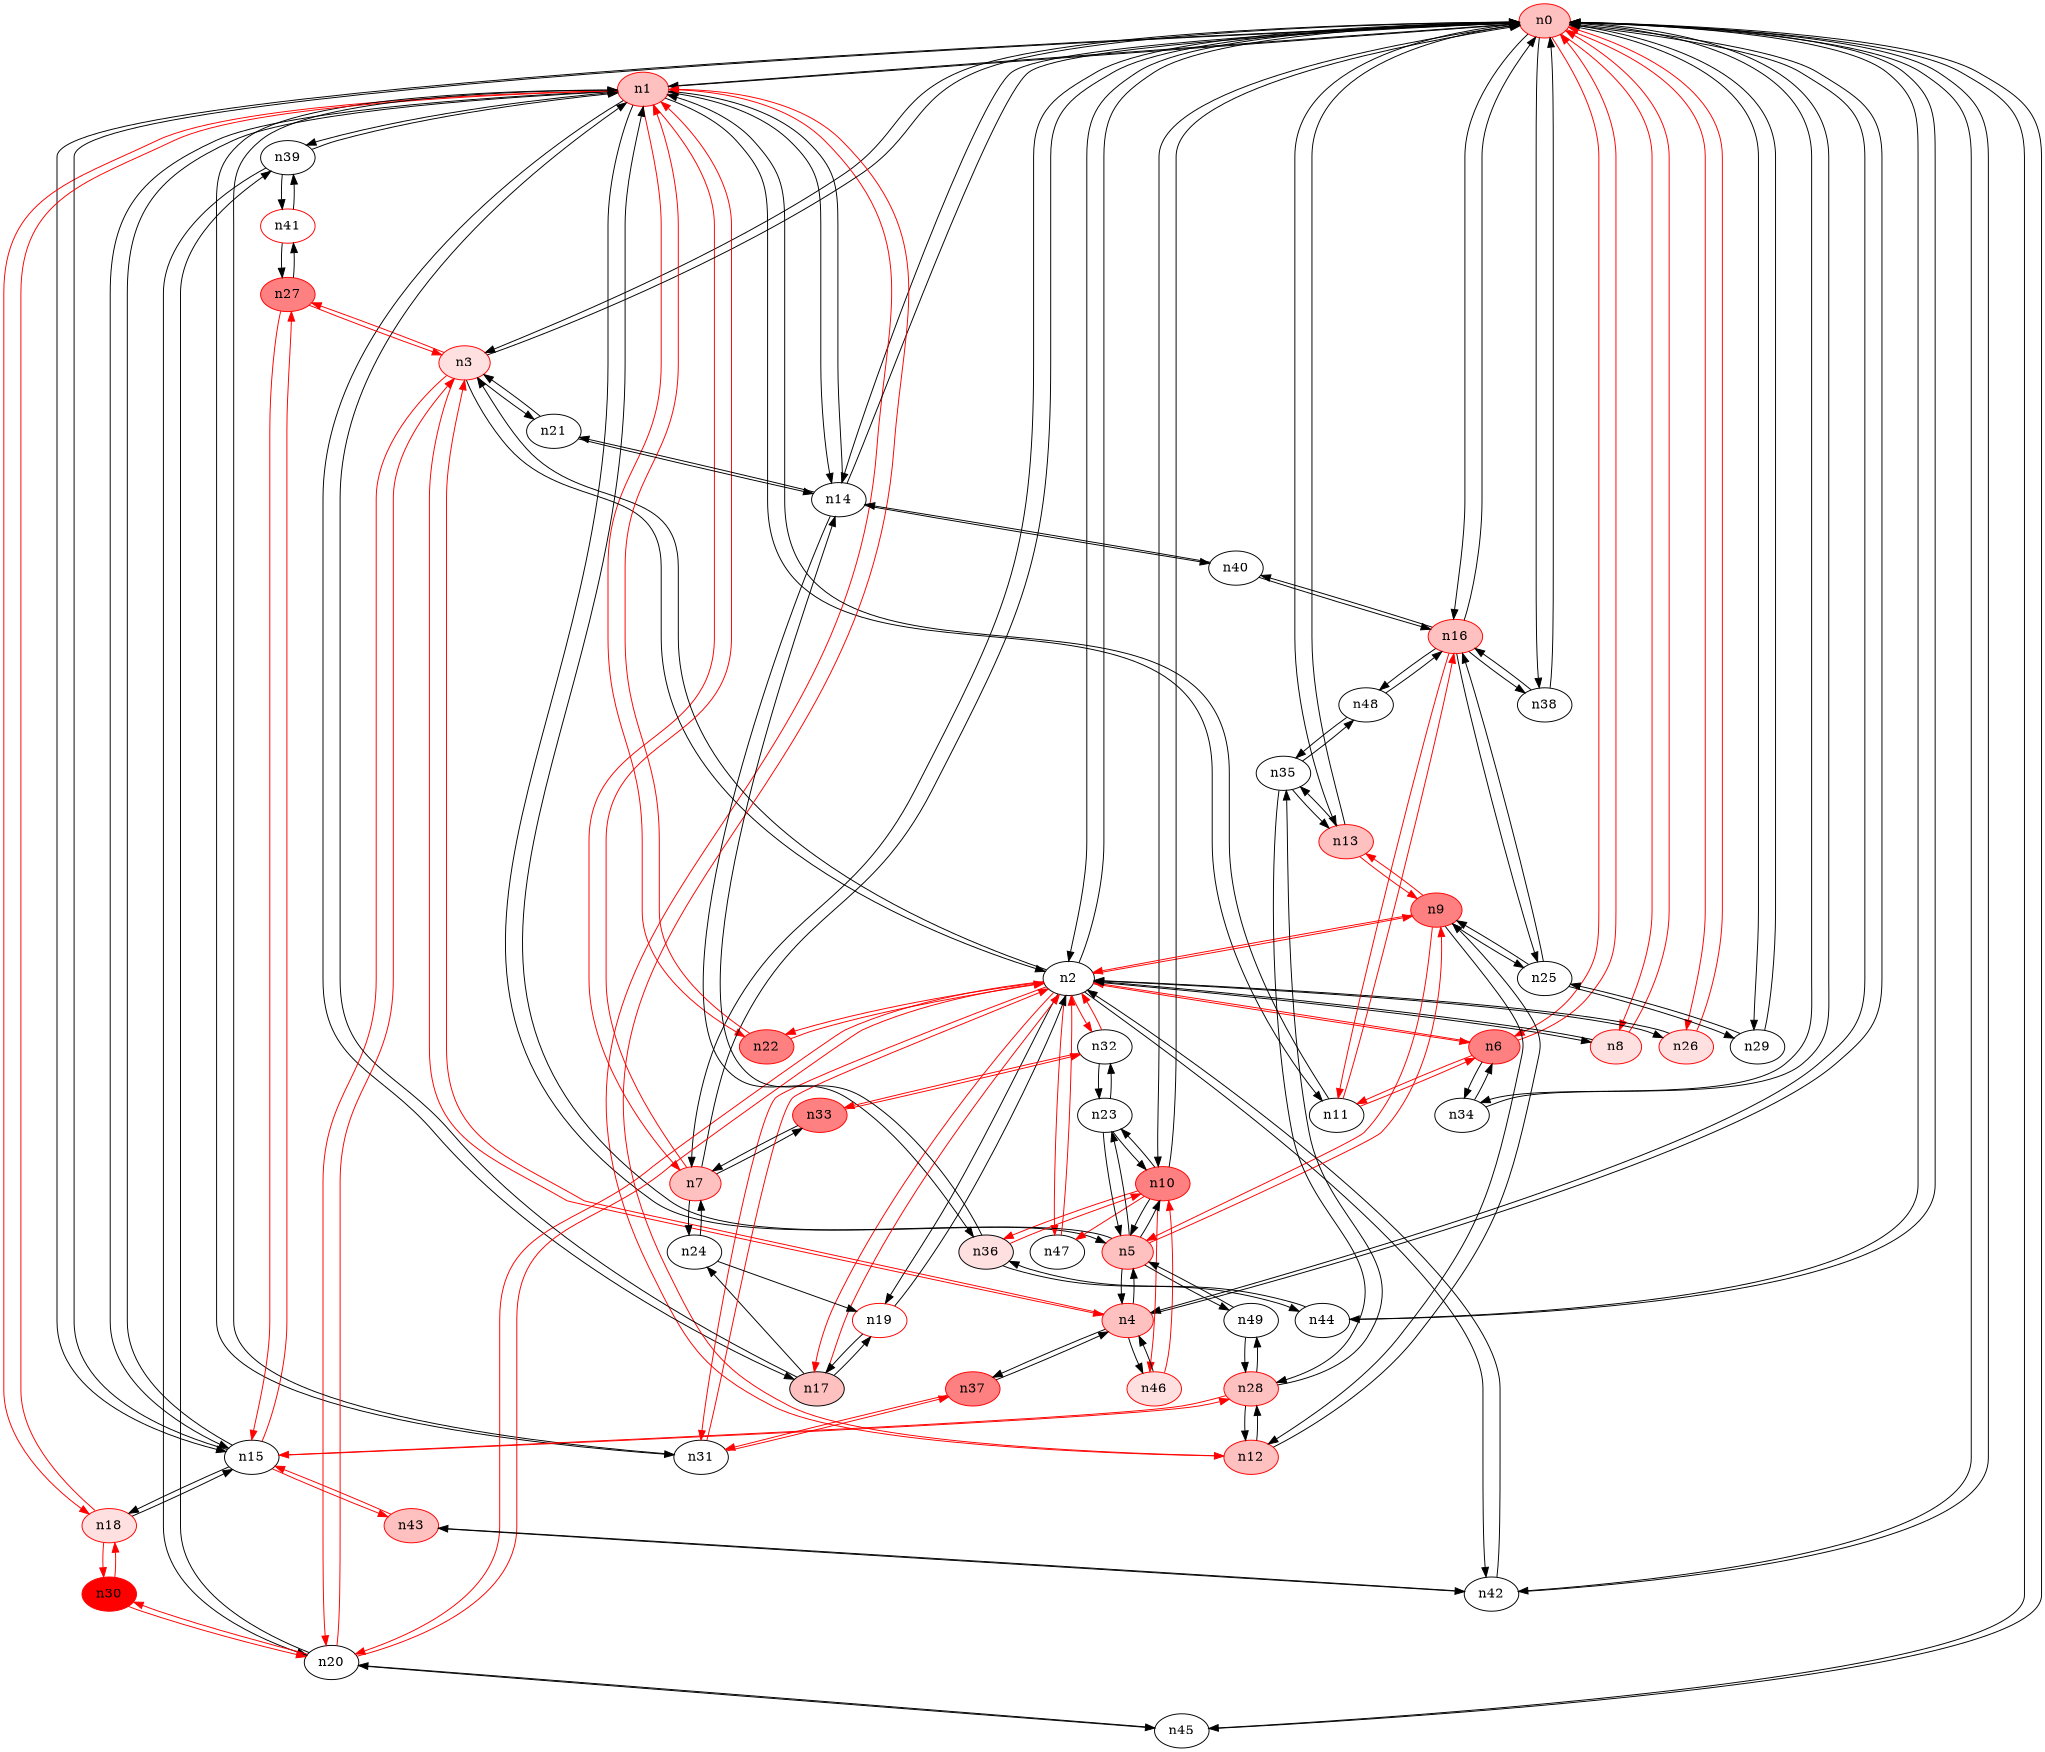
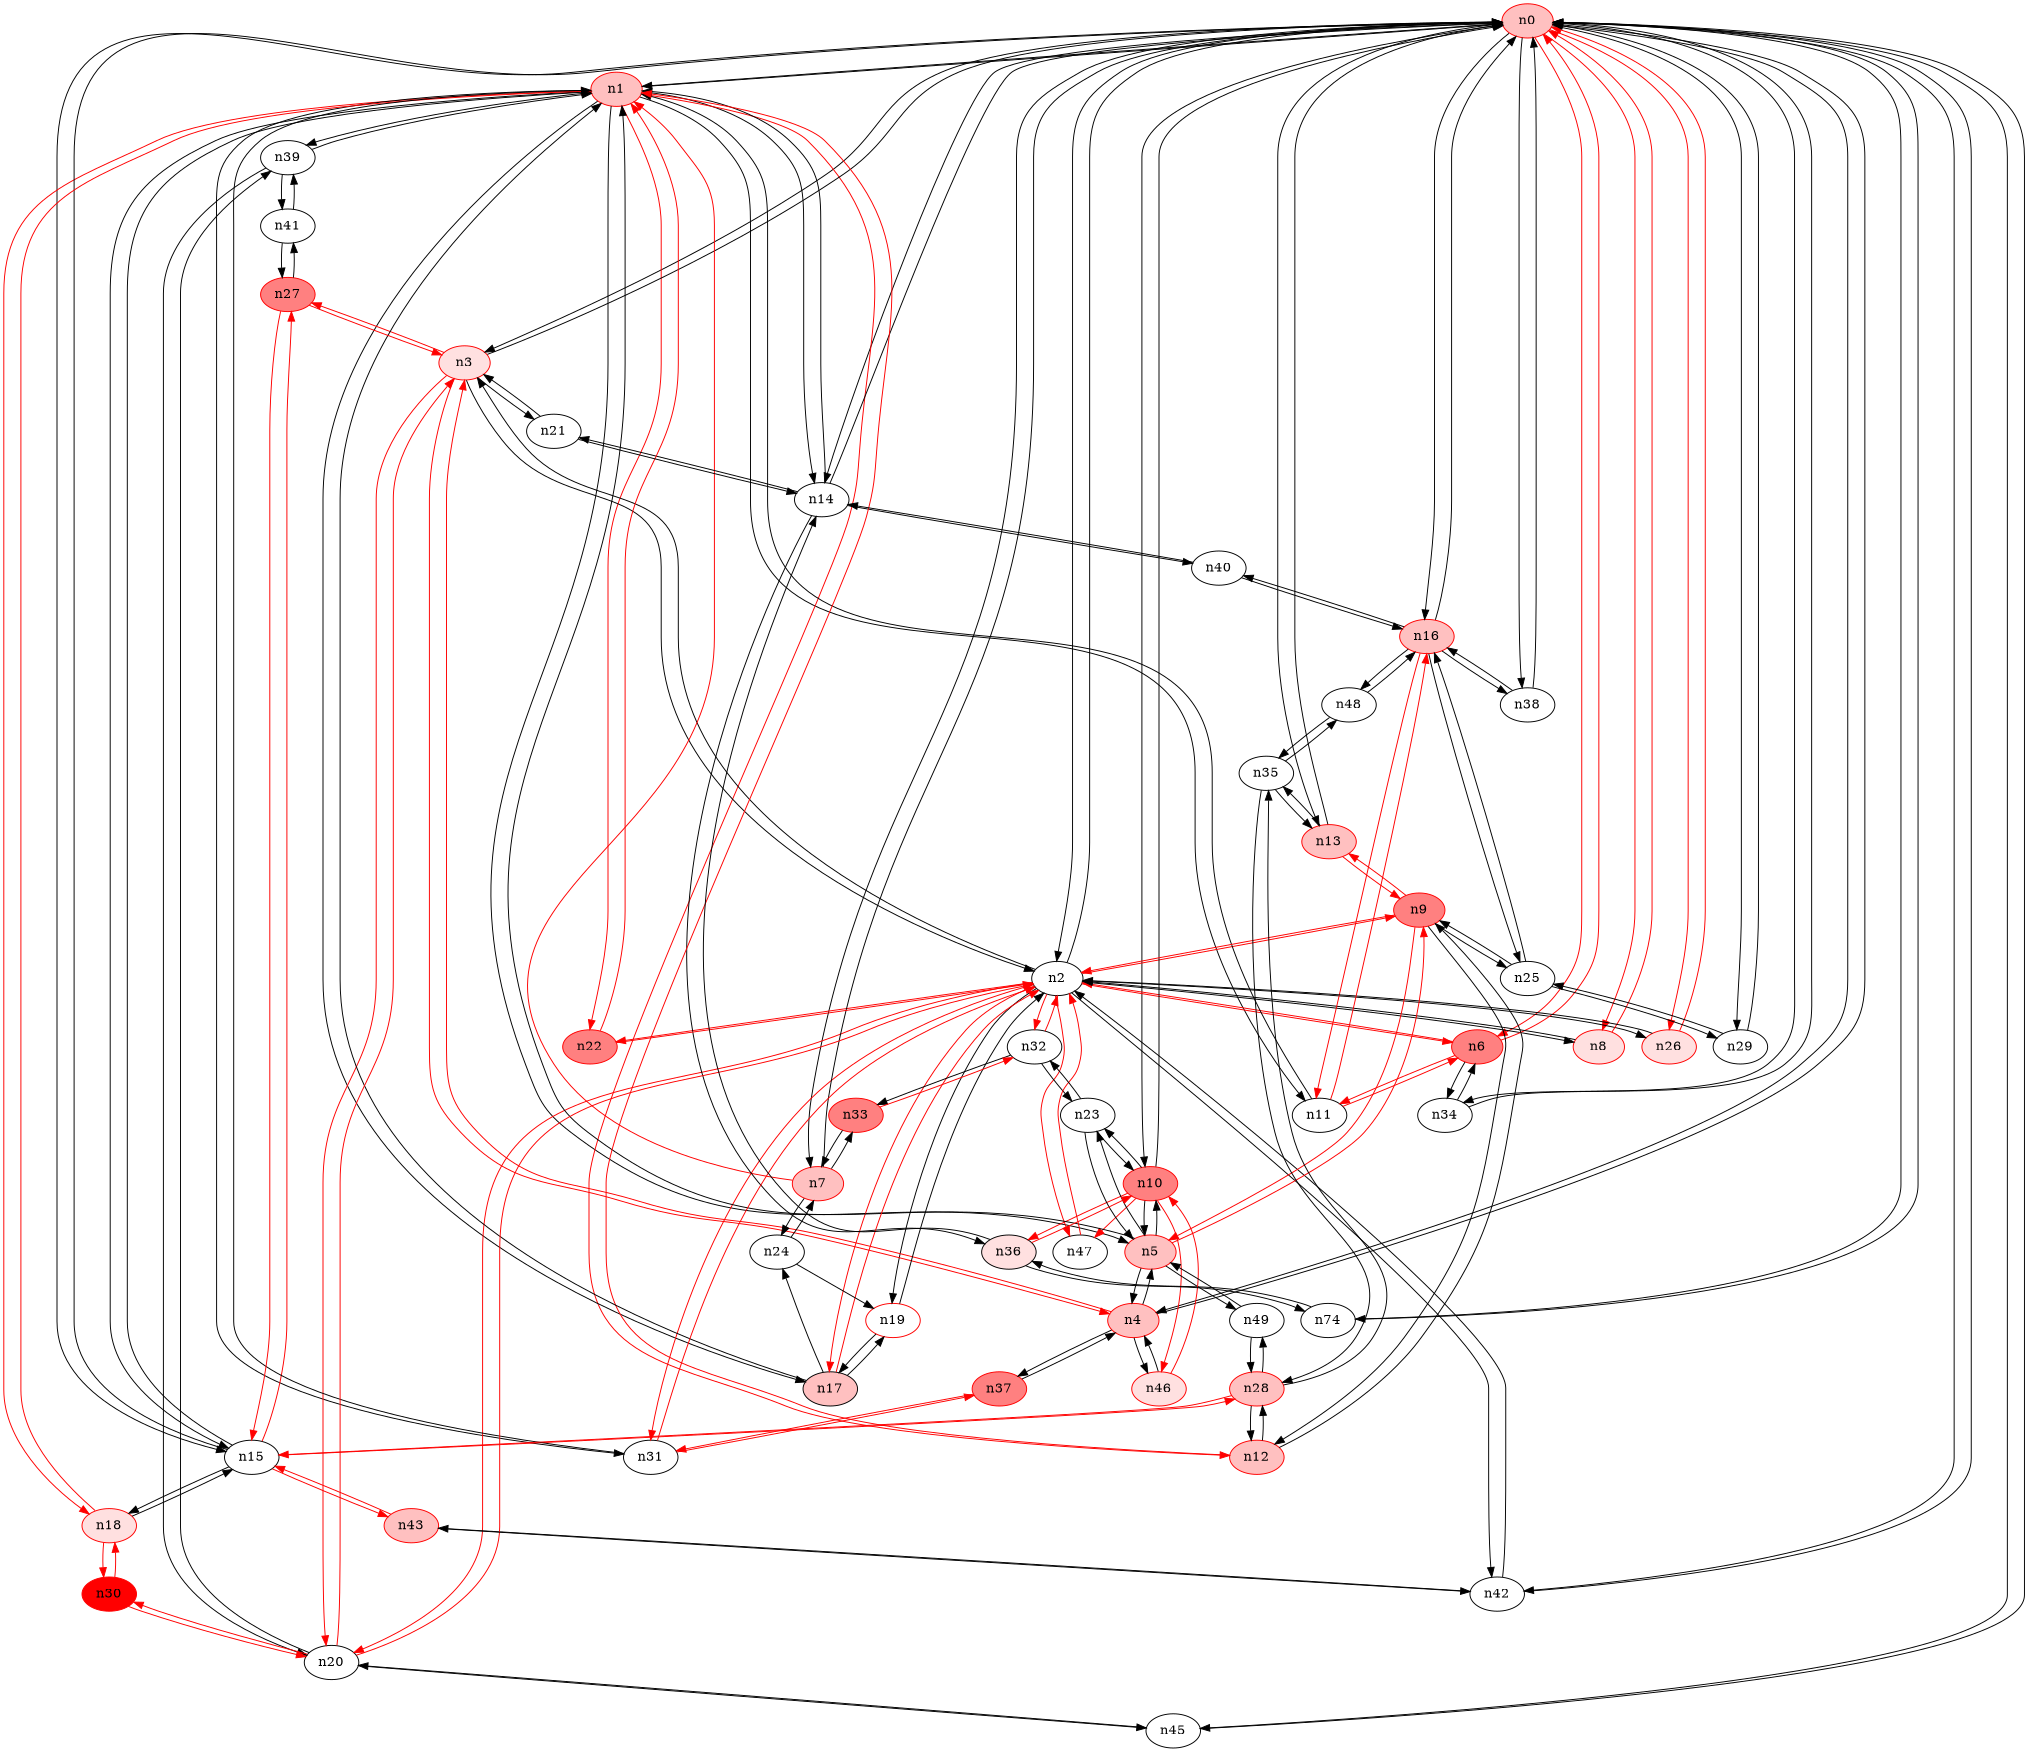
node "n41": color #ff0000 -> black
edge "n1" -> "n7": removed
edge "n32" -> "n33": color #ff0000 -> black
node "n44": label "n44" -> "n74"
